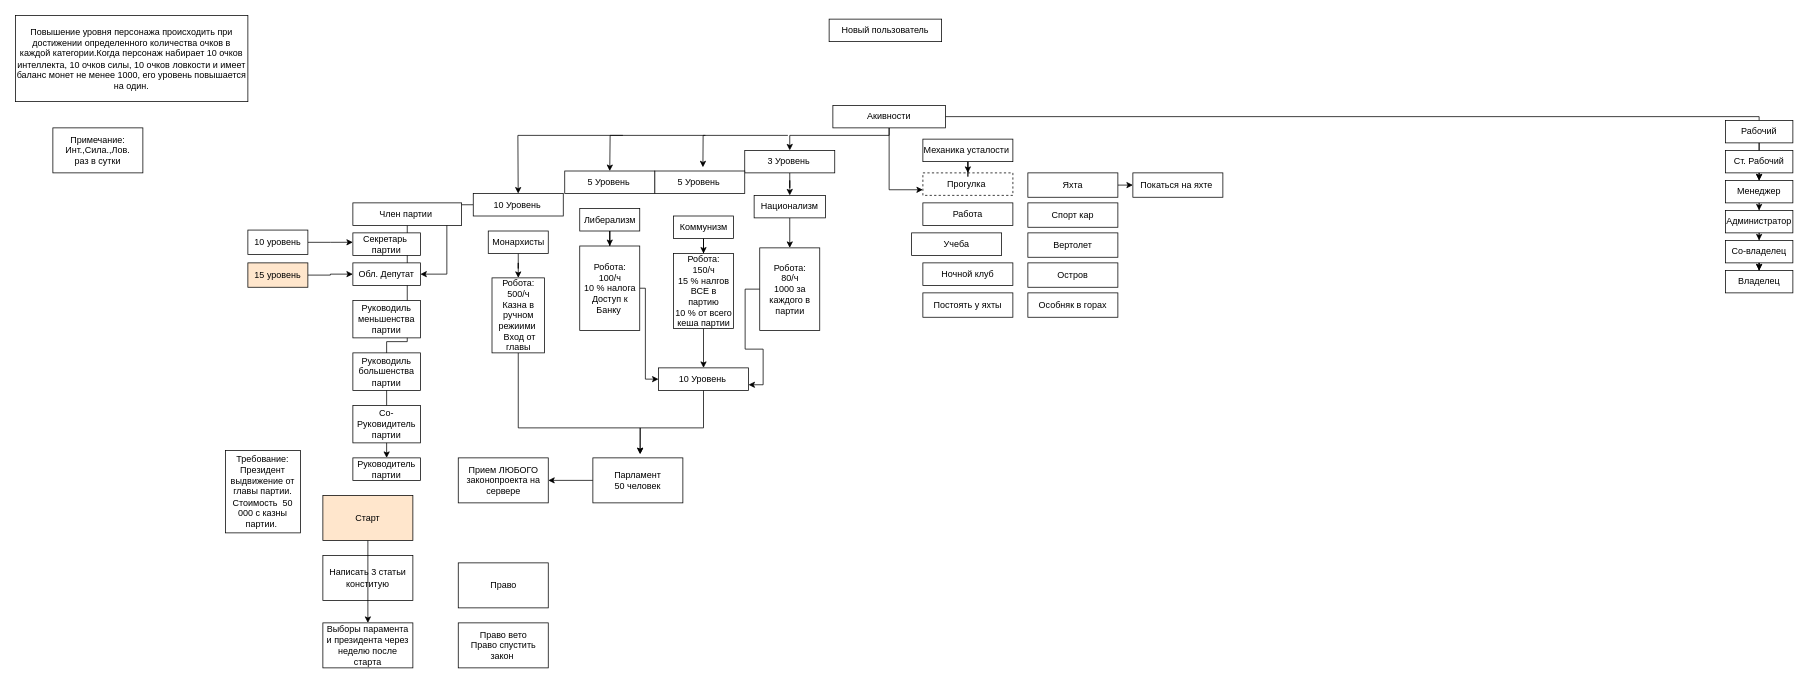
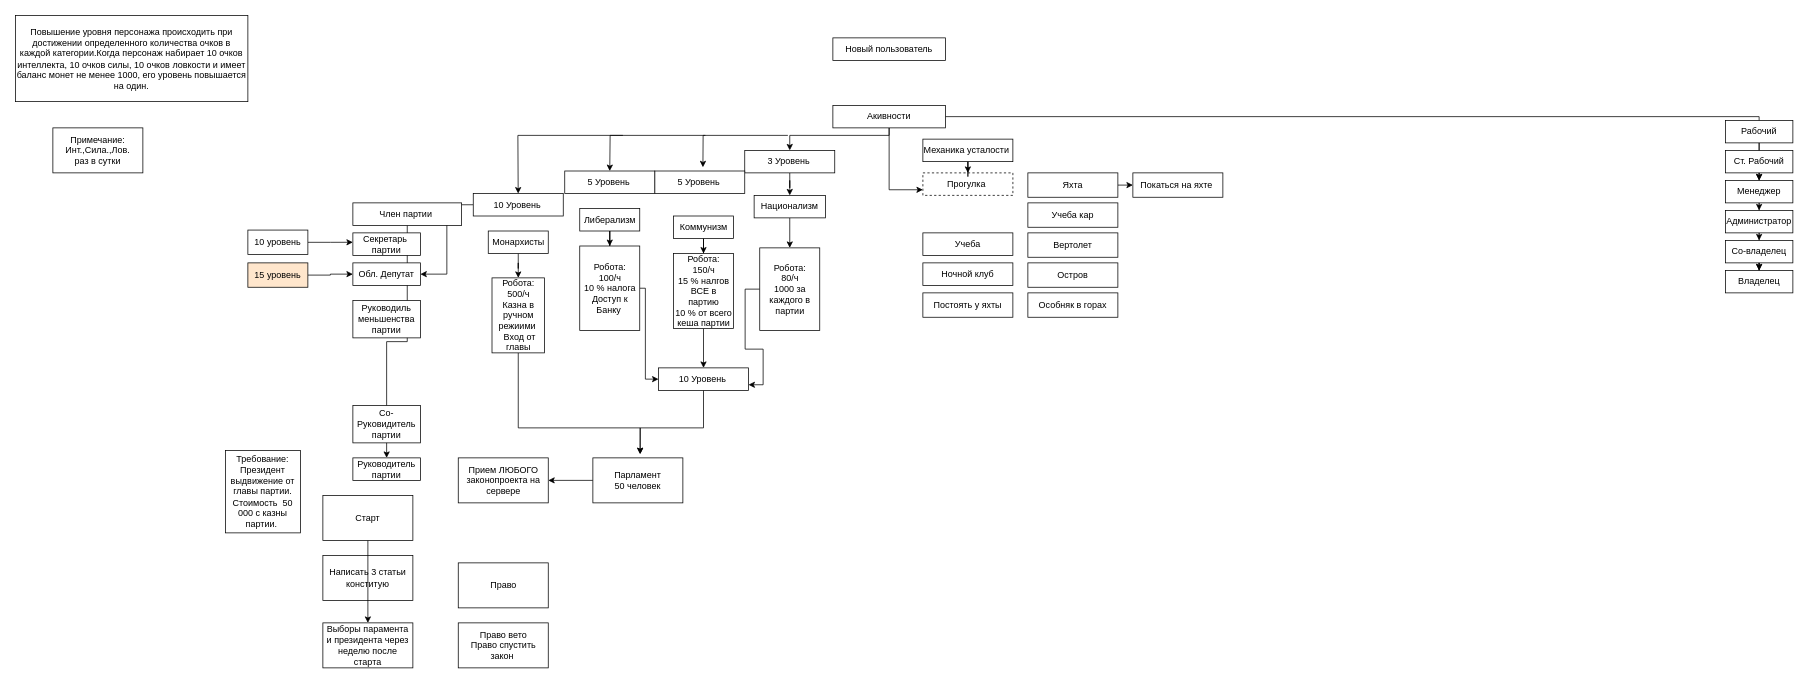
node "Новый пользователь": moved (885, 30) -> (889, 49)
node "Работа": removed
node "Спорт кар": label "Спорт кар" -> "Учеба кар"
node "Учеба": moved (957, 244) -> (968, 244)
node "Руководиль большенства партии": removed
node "Старт": fillcolor #ffe6cc -> #ffffff
